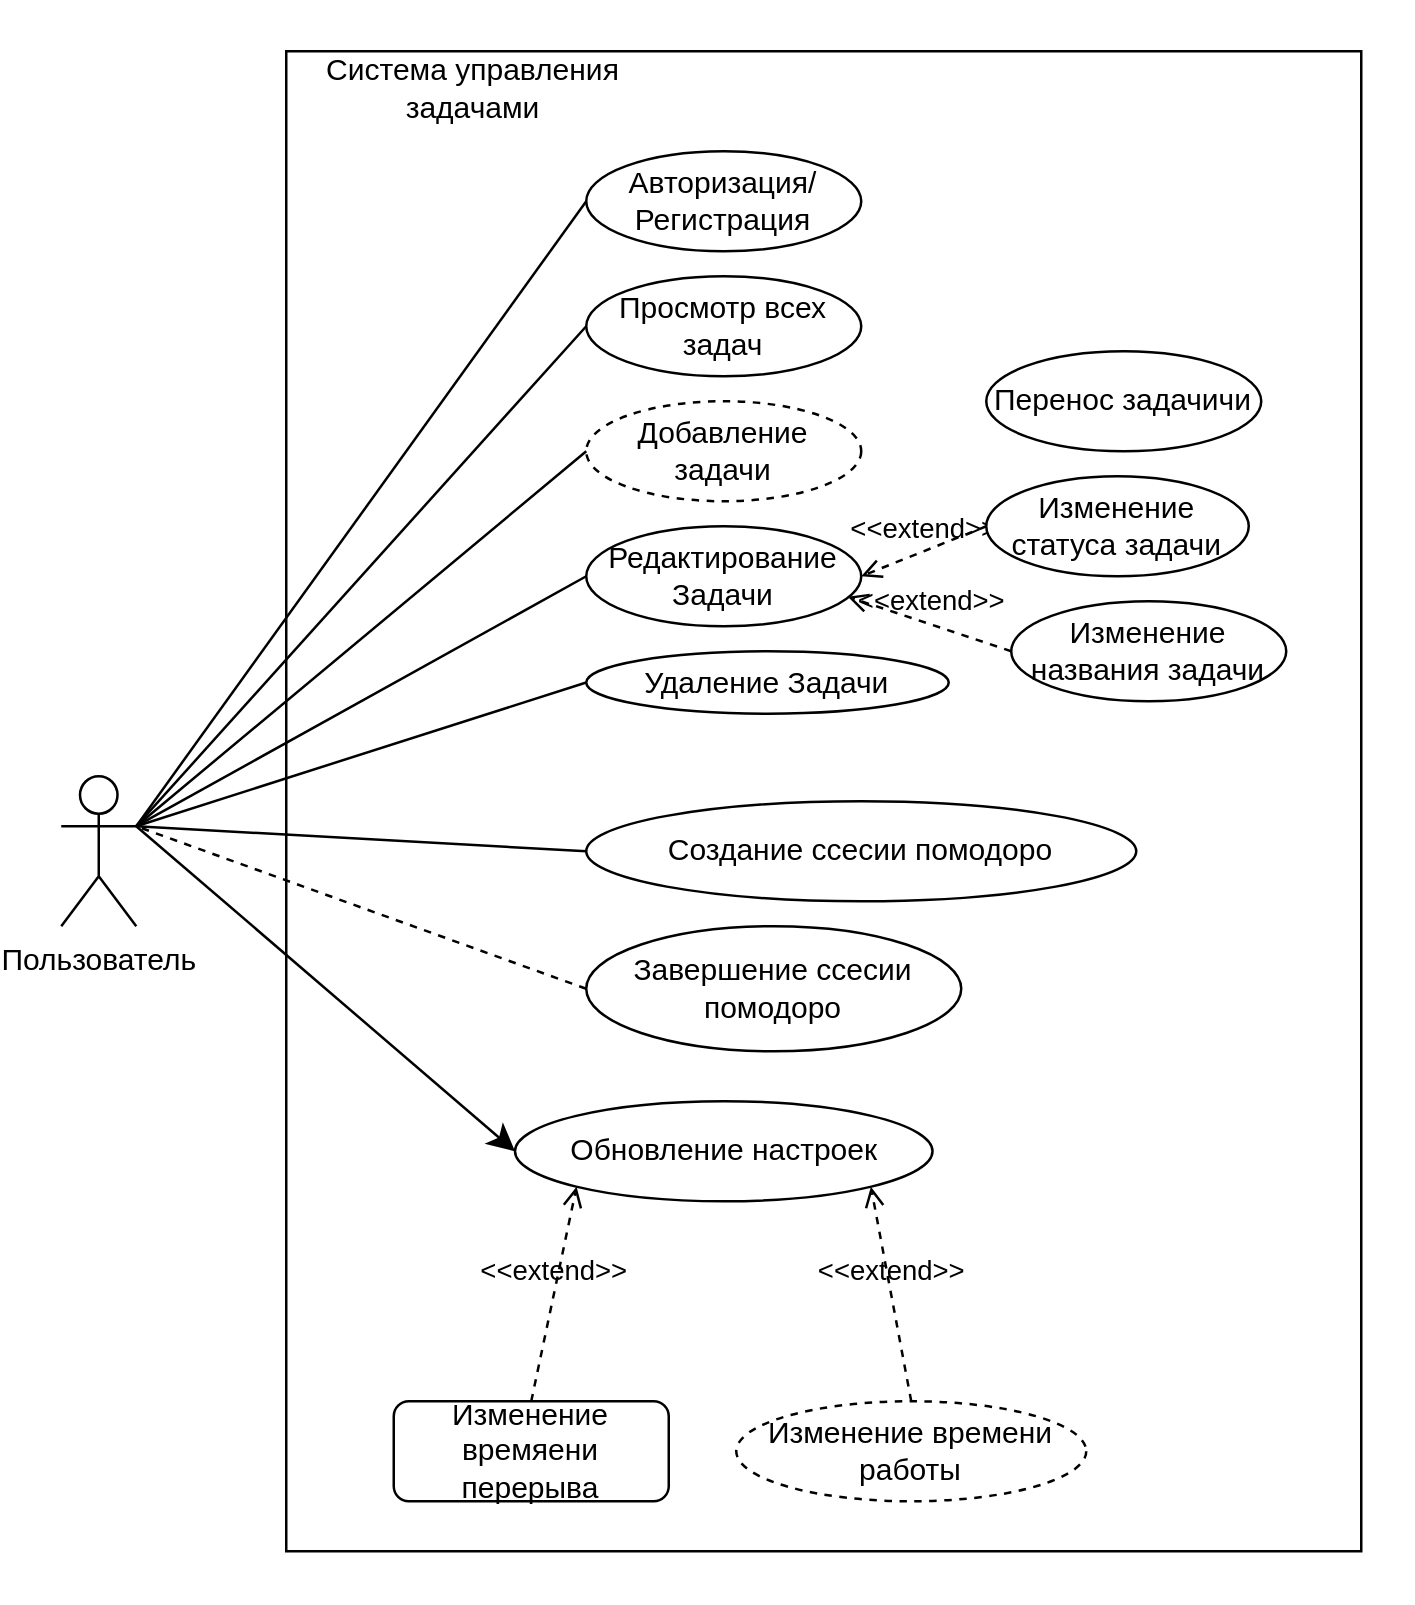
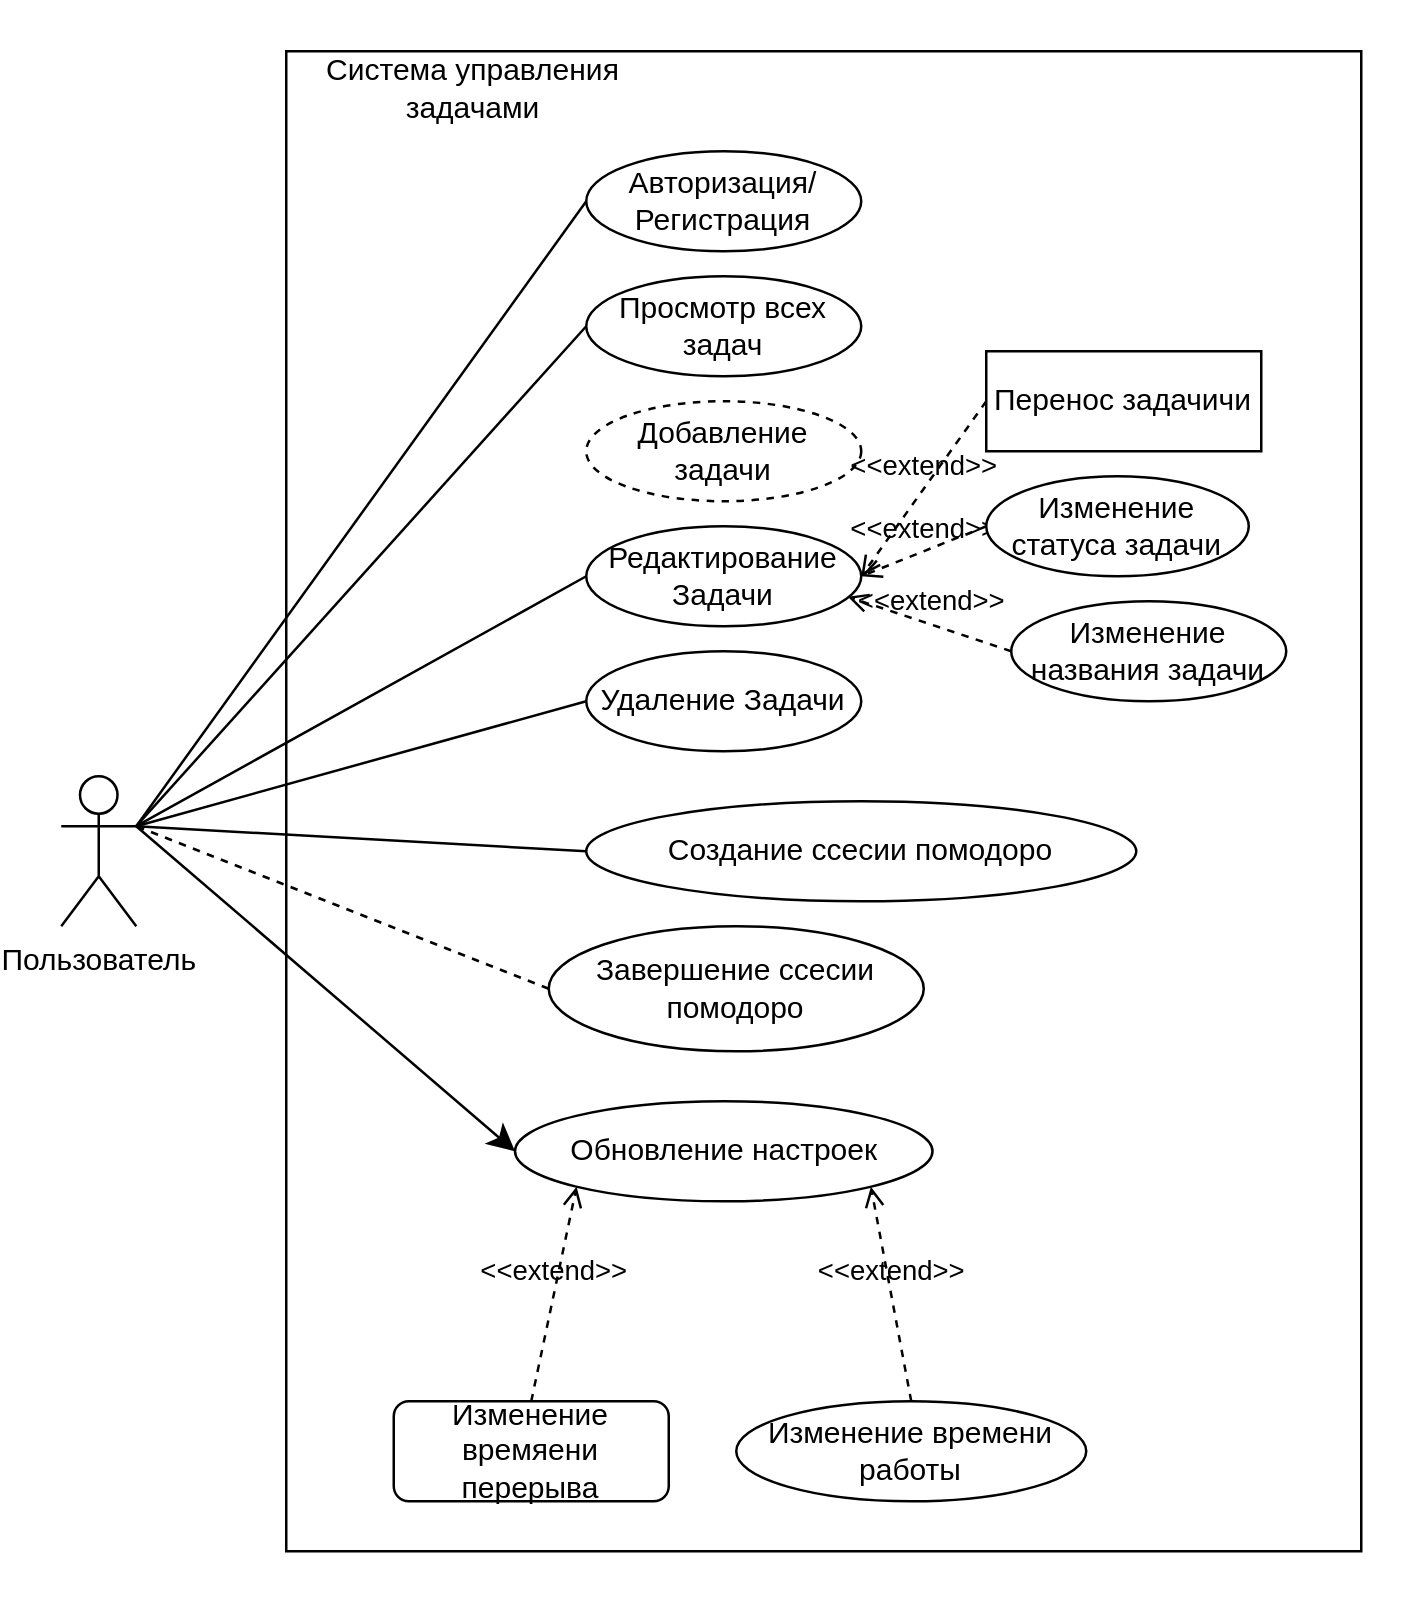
node "Перенос задачичи": shape ellipse -> rectangle
edge "Перенос задачичи" -> "Редактирование Задачи": added, label "<<extend>>"
edge "Добавление задачи" -- "Пользователь": removed
node "Удаление Задачи": size 363x63 -> 275x100
node "Завершение ссесии помодоро": moved (774, 989) -> (736, 989)
node "Изменение времени работы": style dashed -> solid
